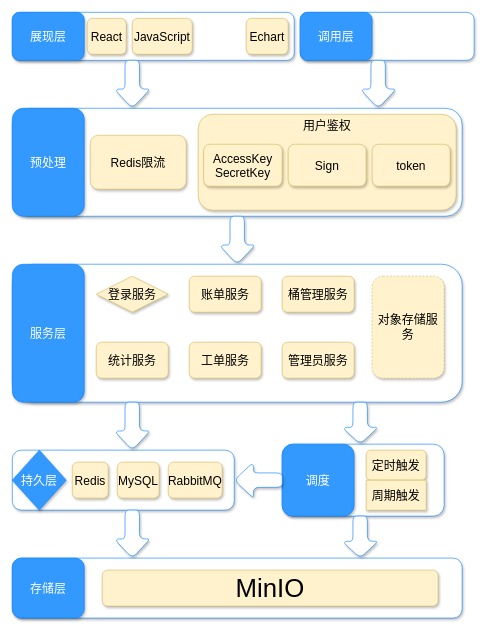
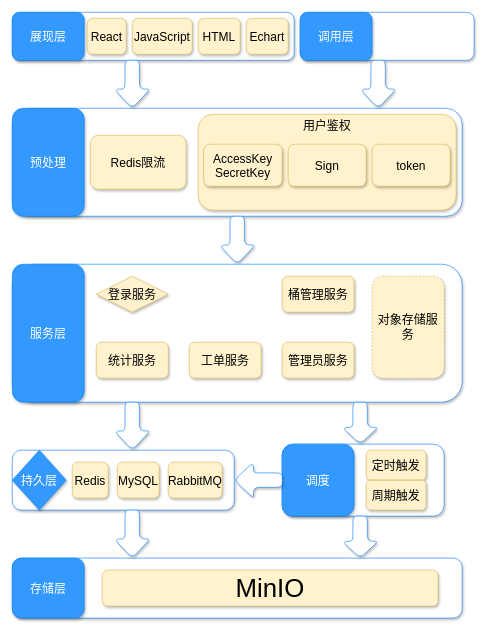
node "HTML": added
node "账单服务": removed
node "周期触发": shape rectangle -> rounded rectangle
